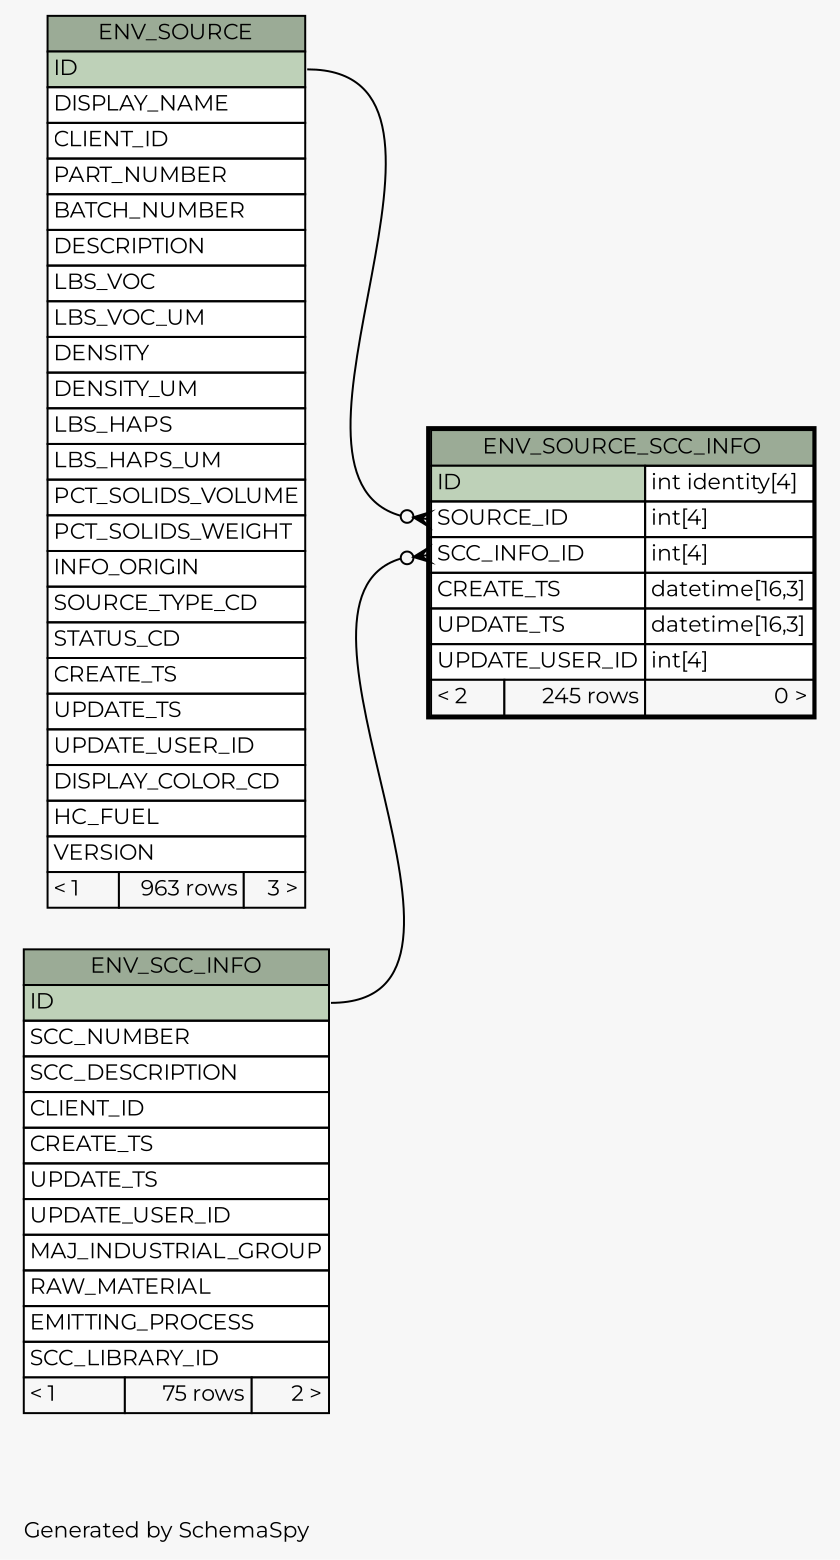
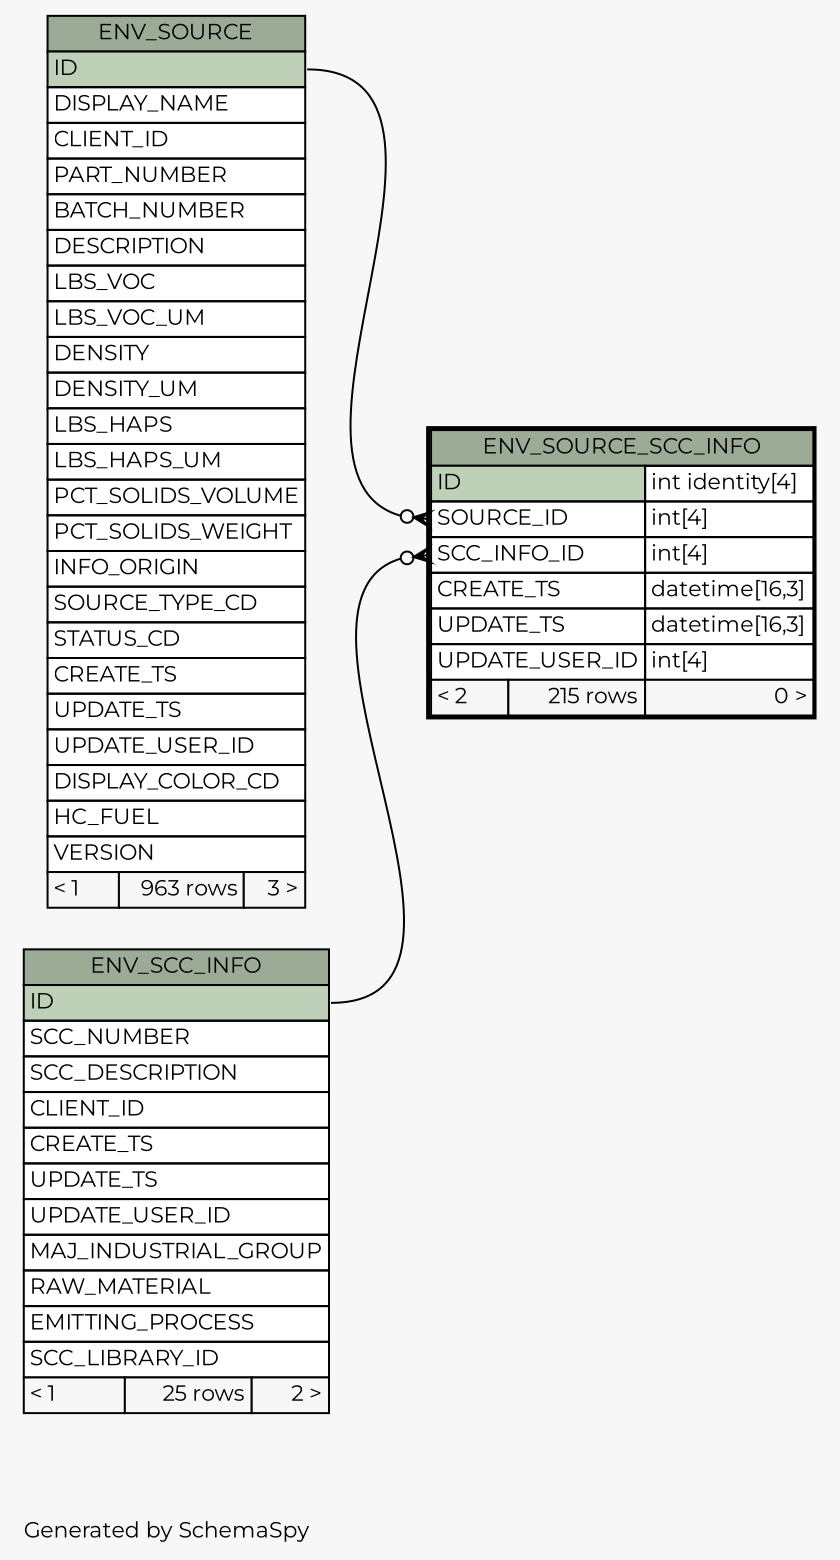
node "ENV_SOURCE_SCC_INFO": text "245 rows" -> "215 rows"
node "ENV_SCC_INFO": text "75 rows" -> "25 rows"
